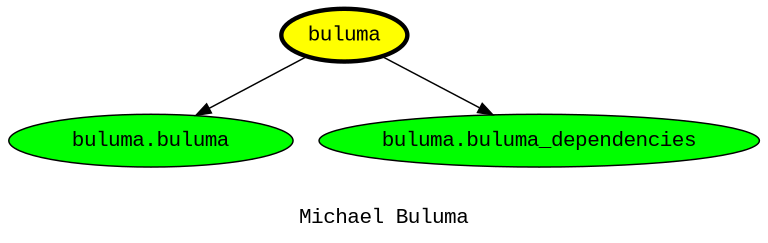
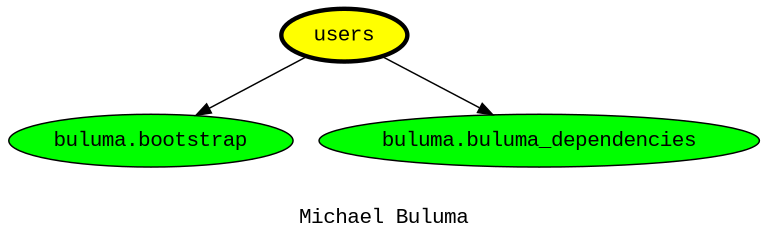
node "buluma": label "buluma" -> "users"
node "buluma.buluma": label "buluma.buluma" -> "buluma.bootstrap"
